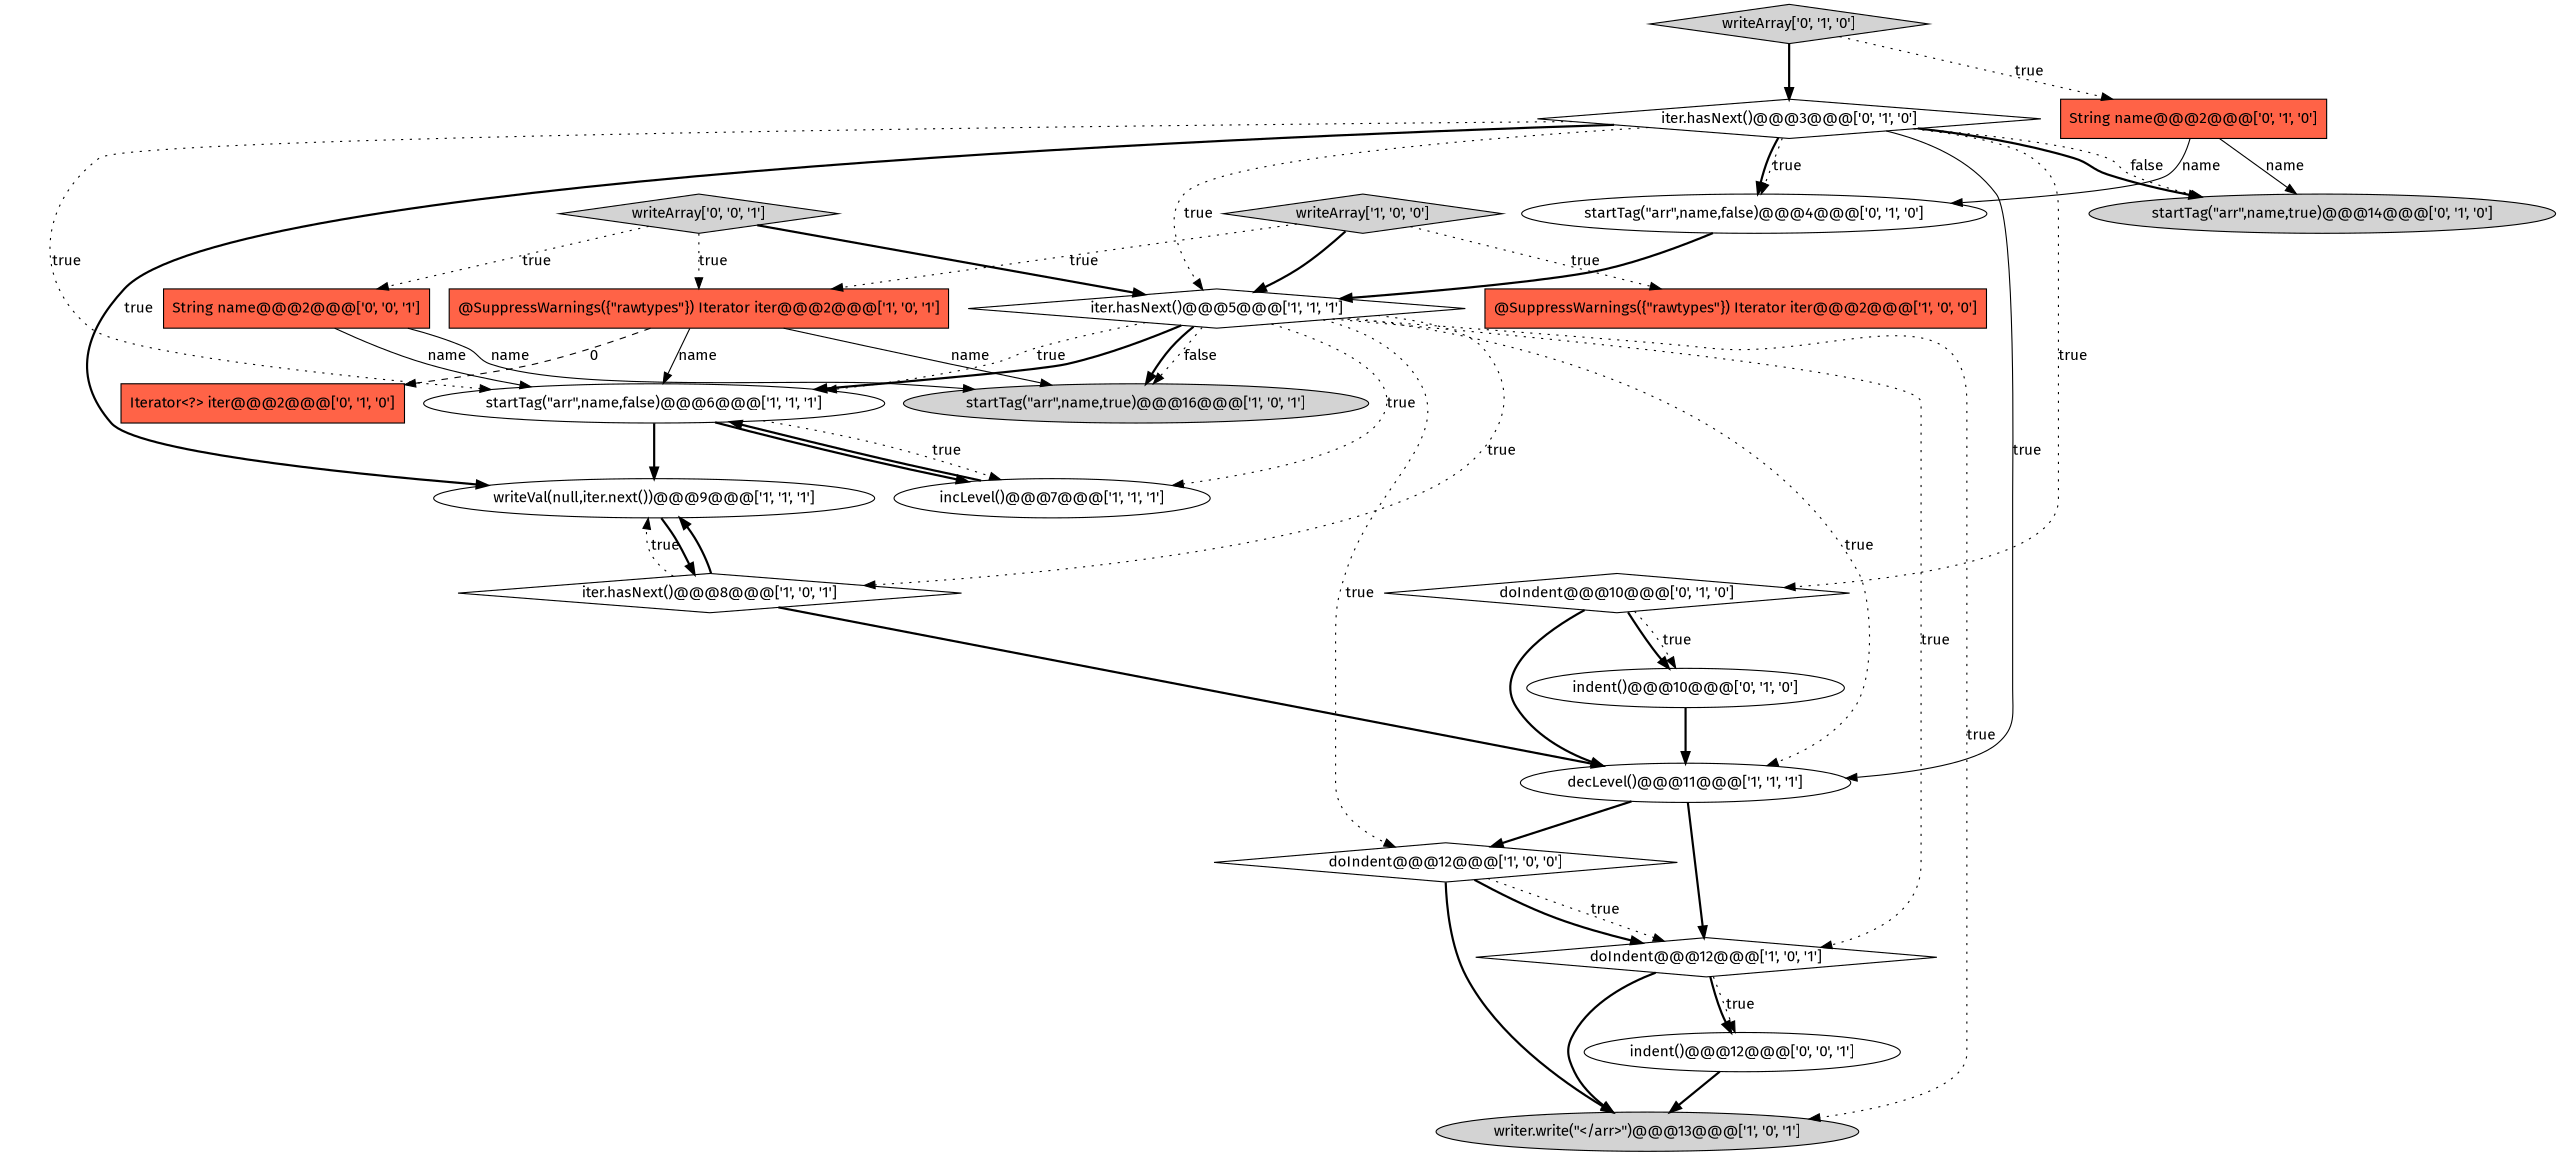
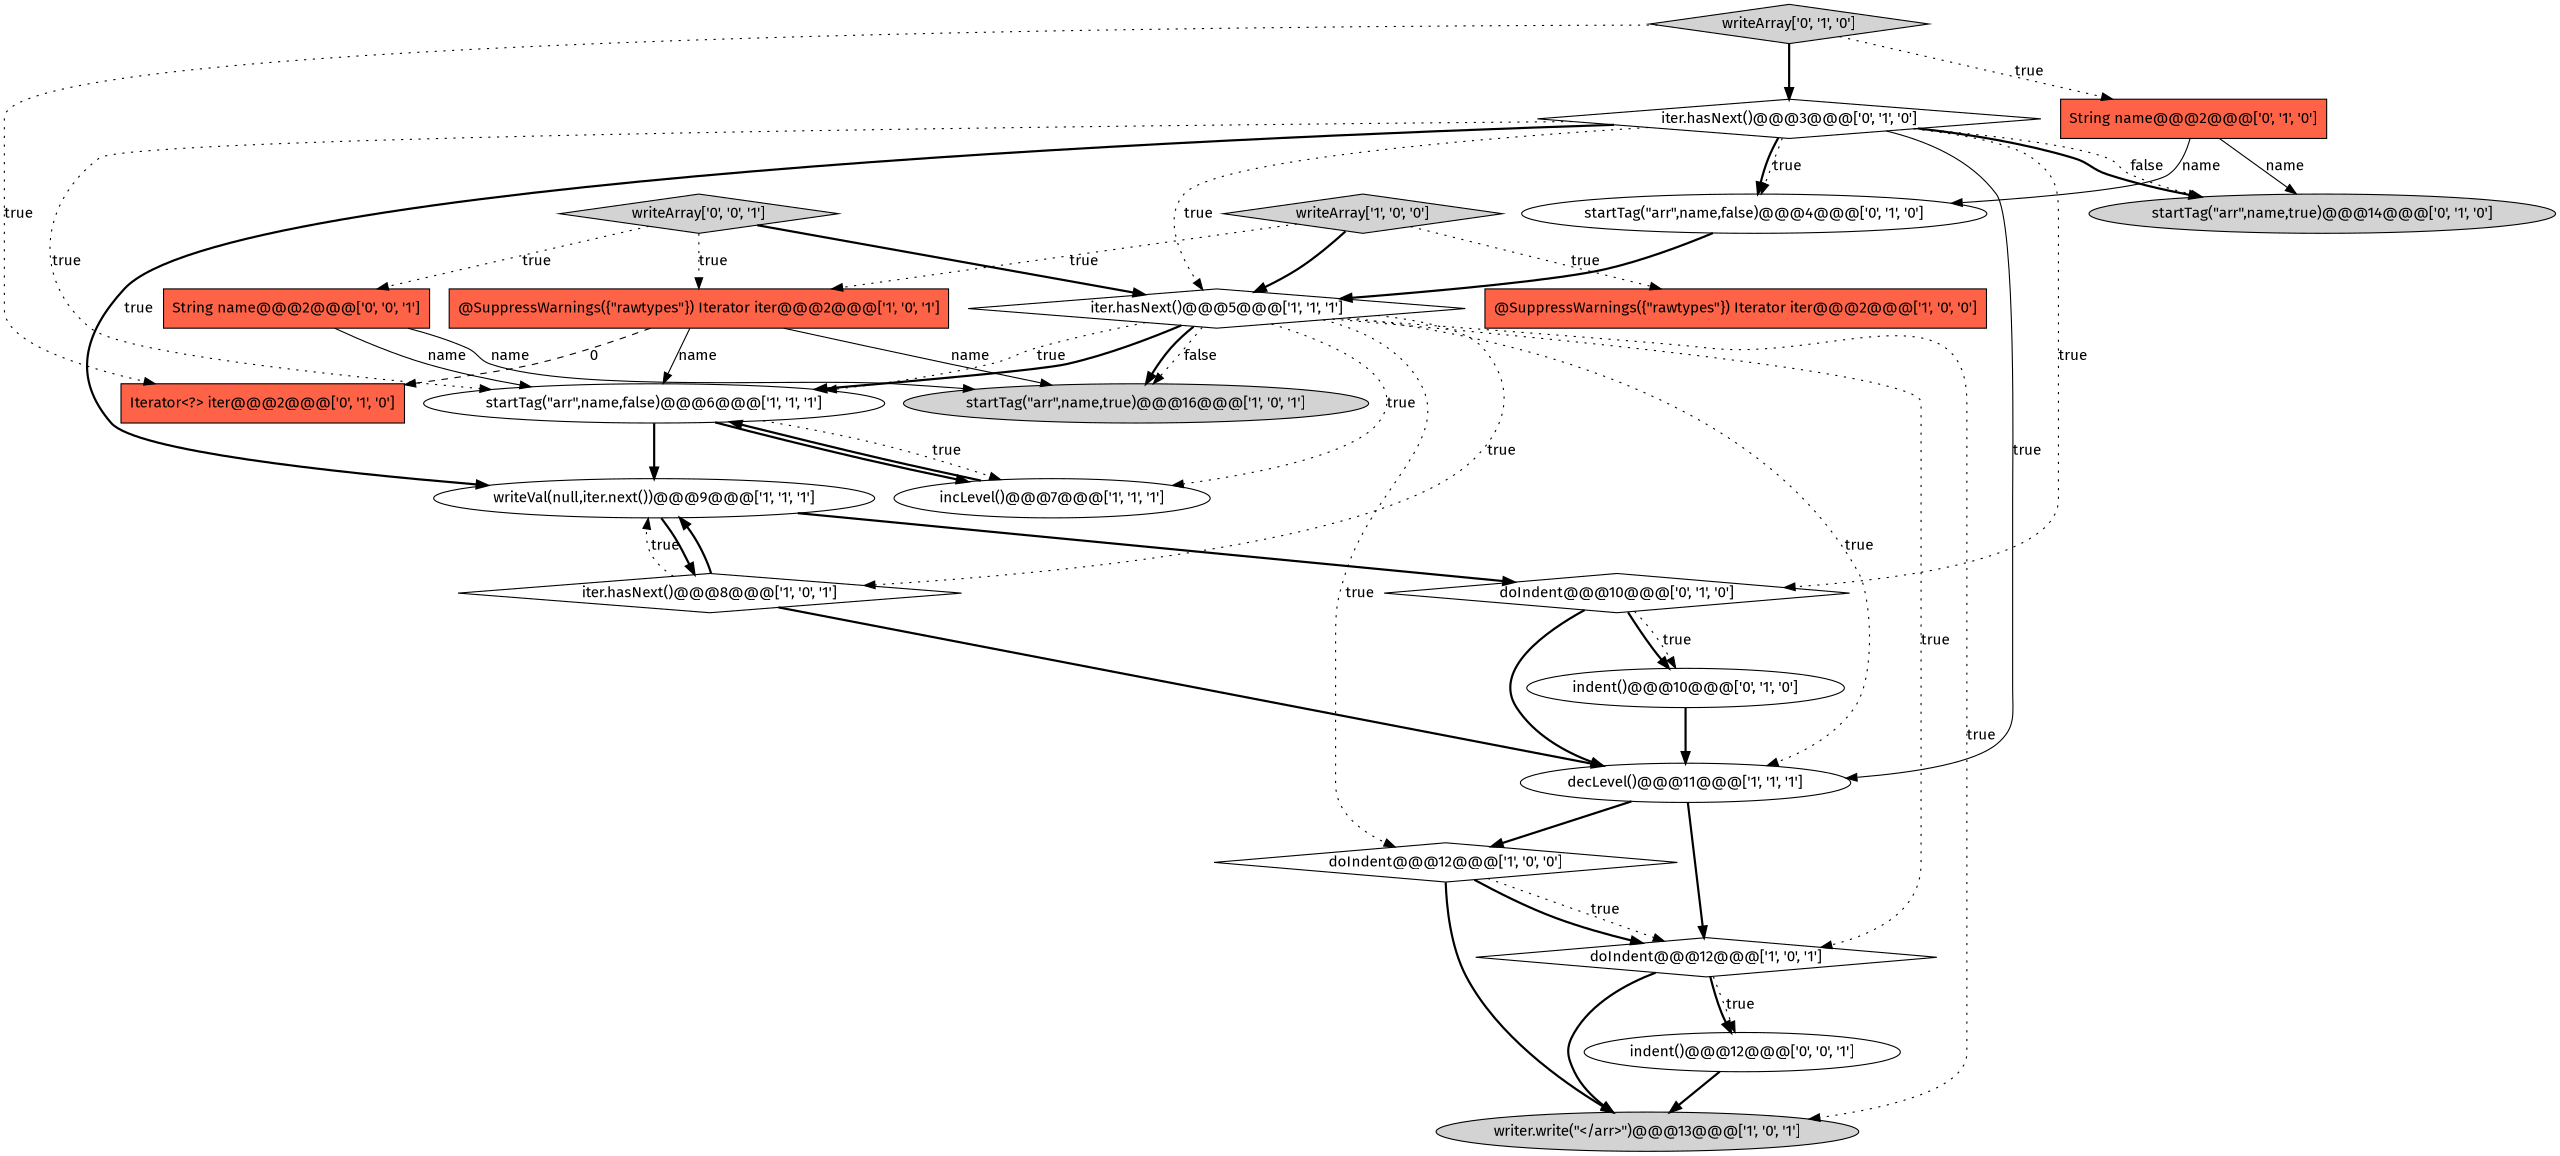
edge "writeArray['0', '1', '0']" -> "Iterator<?> iter@@@2@@@['0', '1', '0']": added, label "true"
edge "writeVal(null,iter.next())@@@9@@@['1', '1', '1']" -> "doIndent@@@10@@@['0', '1', '0']": added
